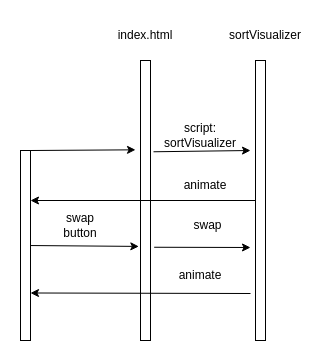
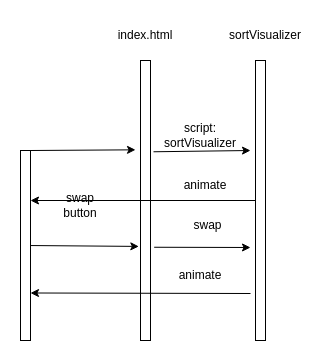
node "swap button": moved (81, 226) -> (81, 206)
